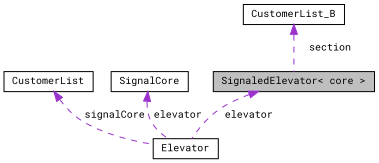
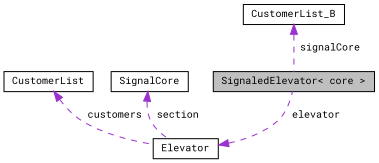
edge "SignaledElevator< core >" -> "CustomerList_B": label " section" -> " signalCore"
edge "Elevator" -> "SignaledElevator< core >": reversed
edge "Elevator" -> "CustomerList": label " signalCore" -> " customers"
edge "Elevator" -> "SignalCore": label " elevator" -> " section"
